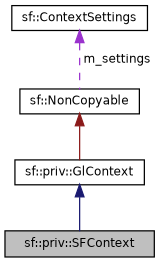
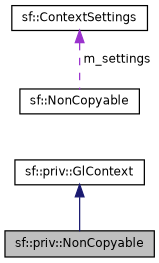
edge "sf::priv::GlContext" -> "sf::NonCopyable": removed
node "sf::priv::SFContext": label "sf::priv::SFContext" -> "sf::priv::NonCopyable"
